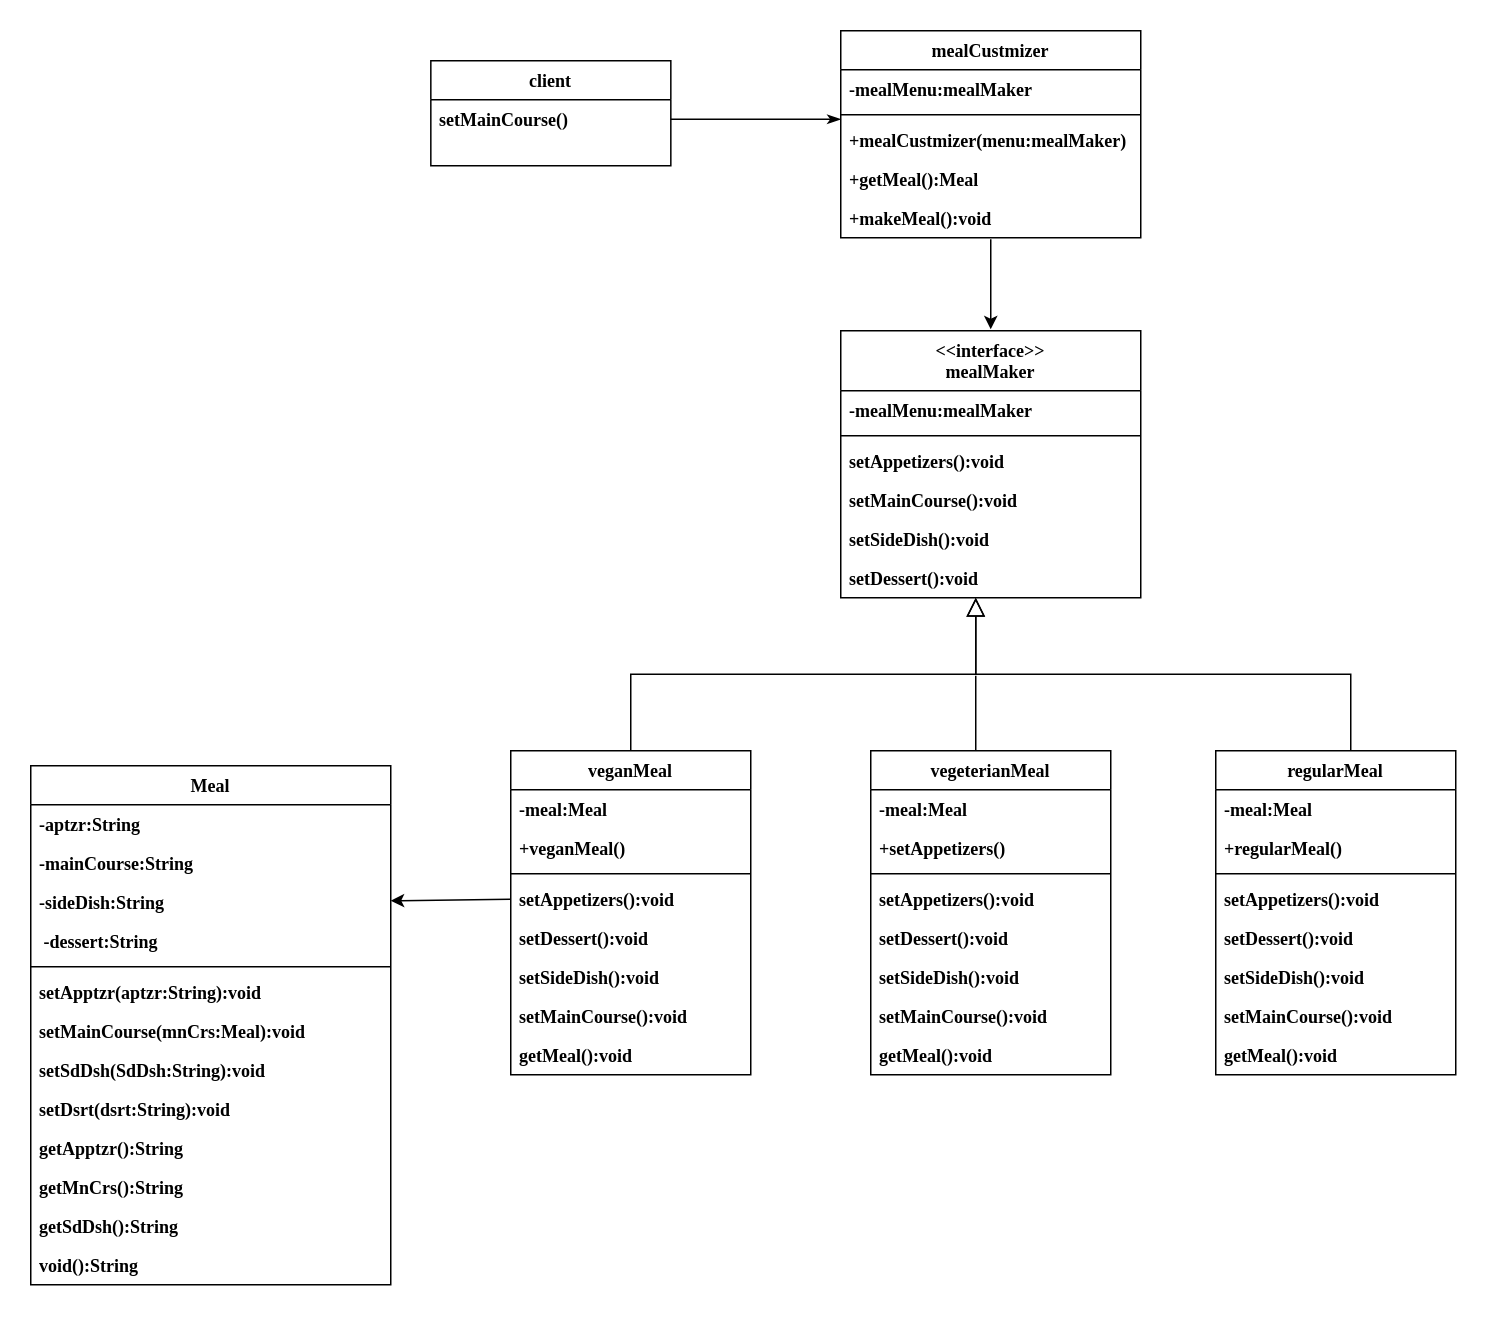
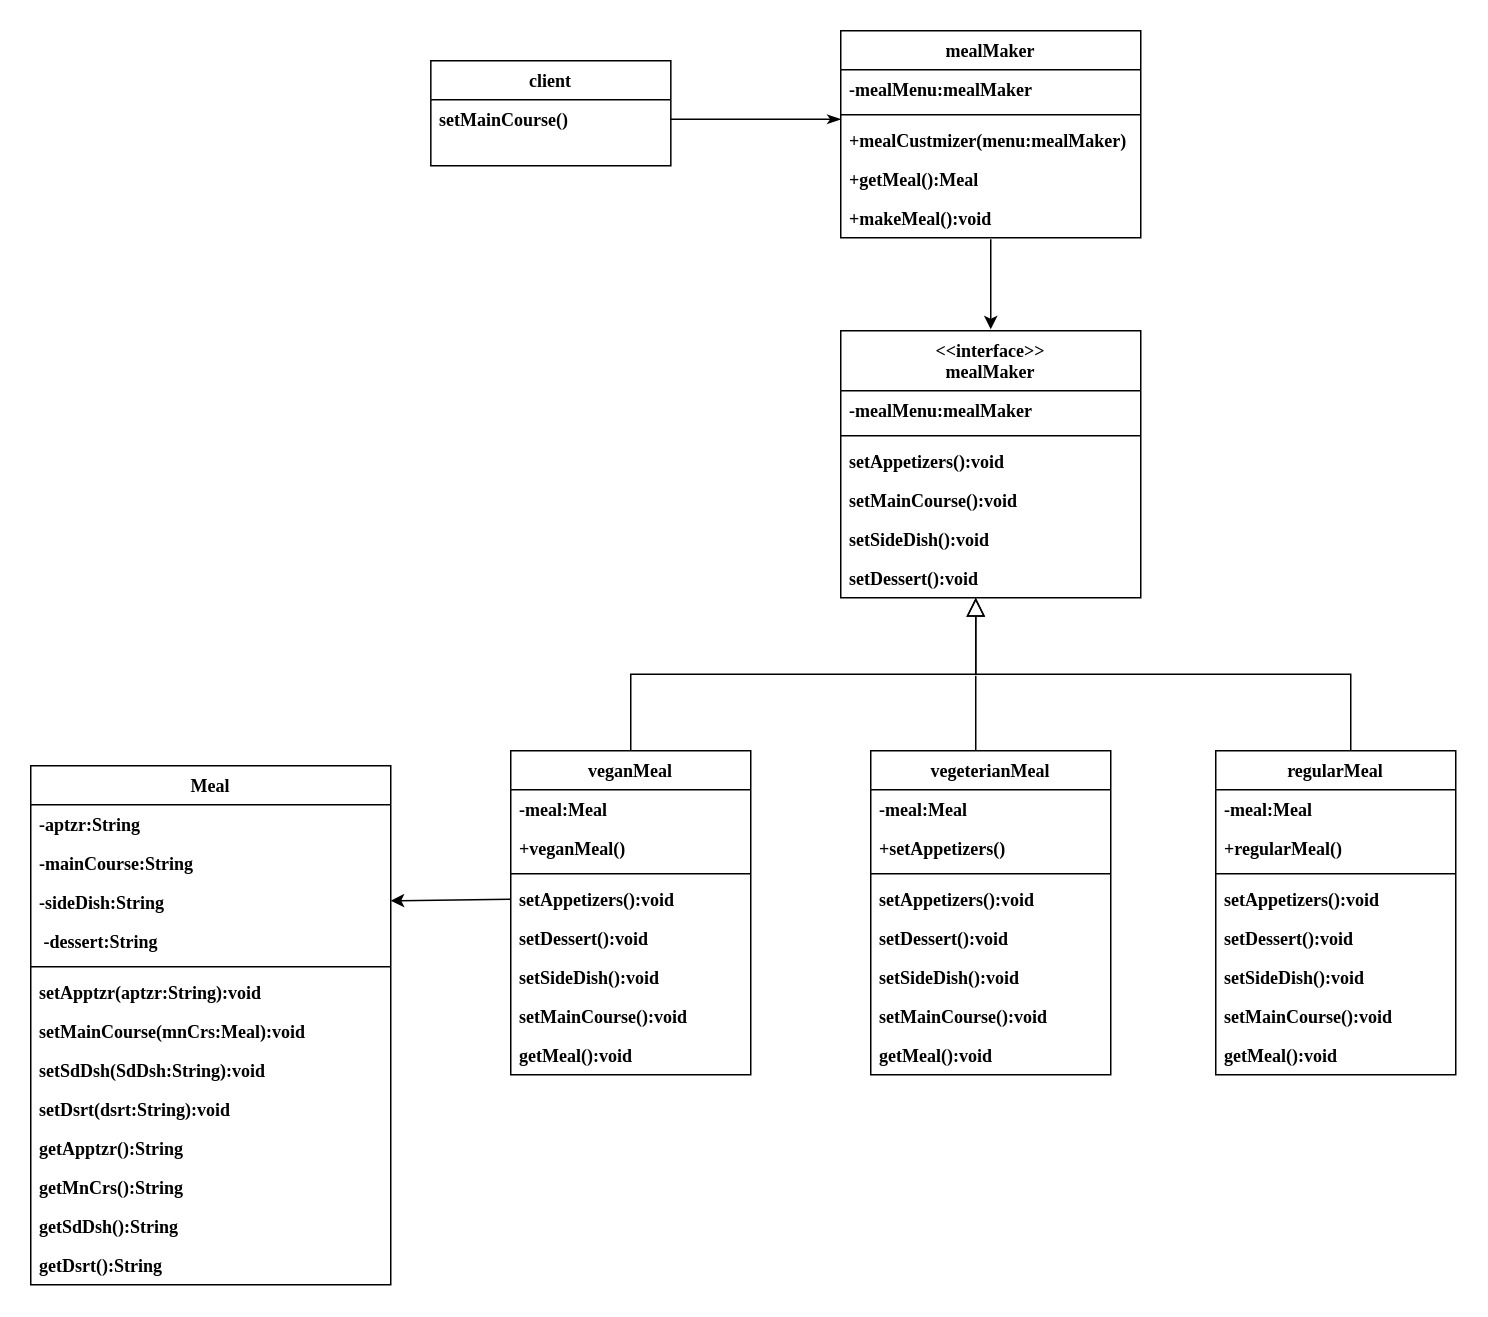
node "mealCustmizer": label "mealCustmizer" -> "mealMaker"
node "void():String": label "void():String" -> "getDsrt():String"
